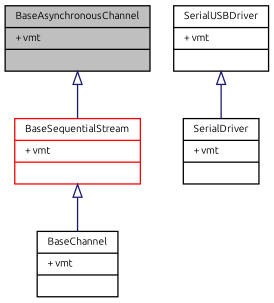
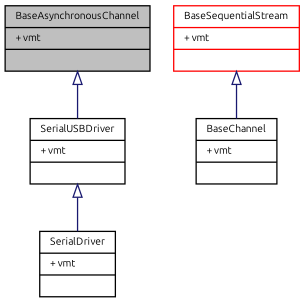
edge "BaseSequentialStream" -> "BaseAsynchronousChannel": now "SerialUSBDriver" -> "BaseAsynchronousChannel"
